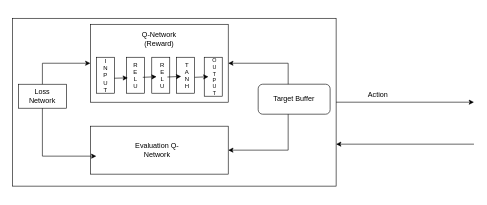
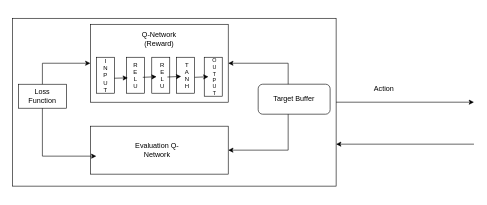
node "Action": moved (378, 95) -> (384, 89)
node "Loss Network": label "Loss Network" -> "Loss Function"
